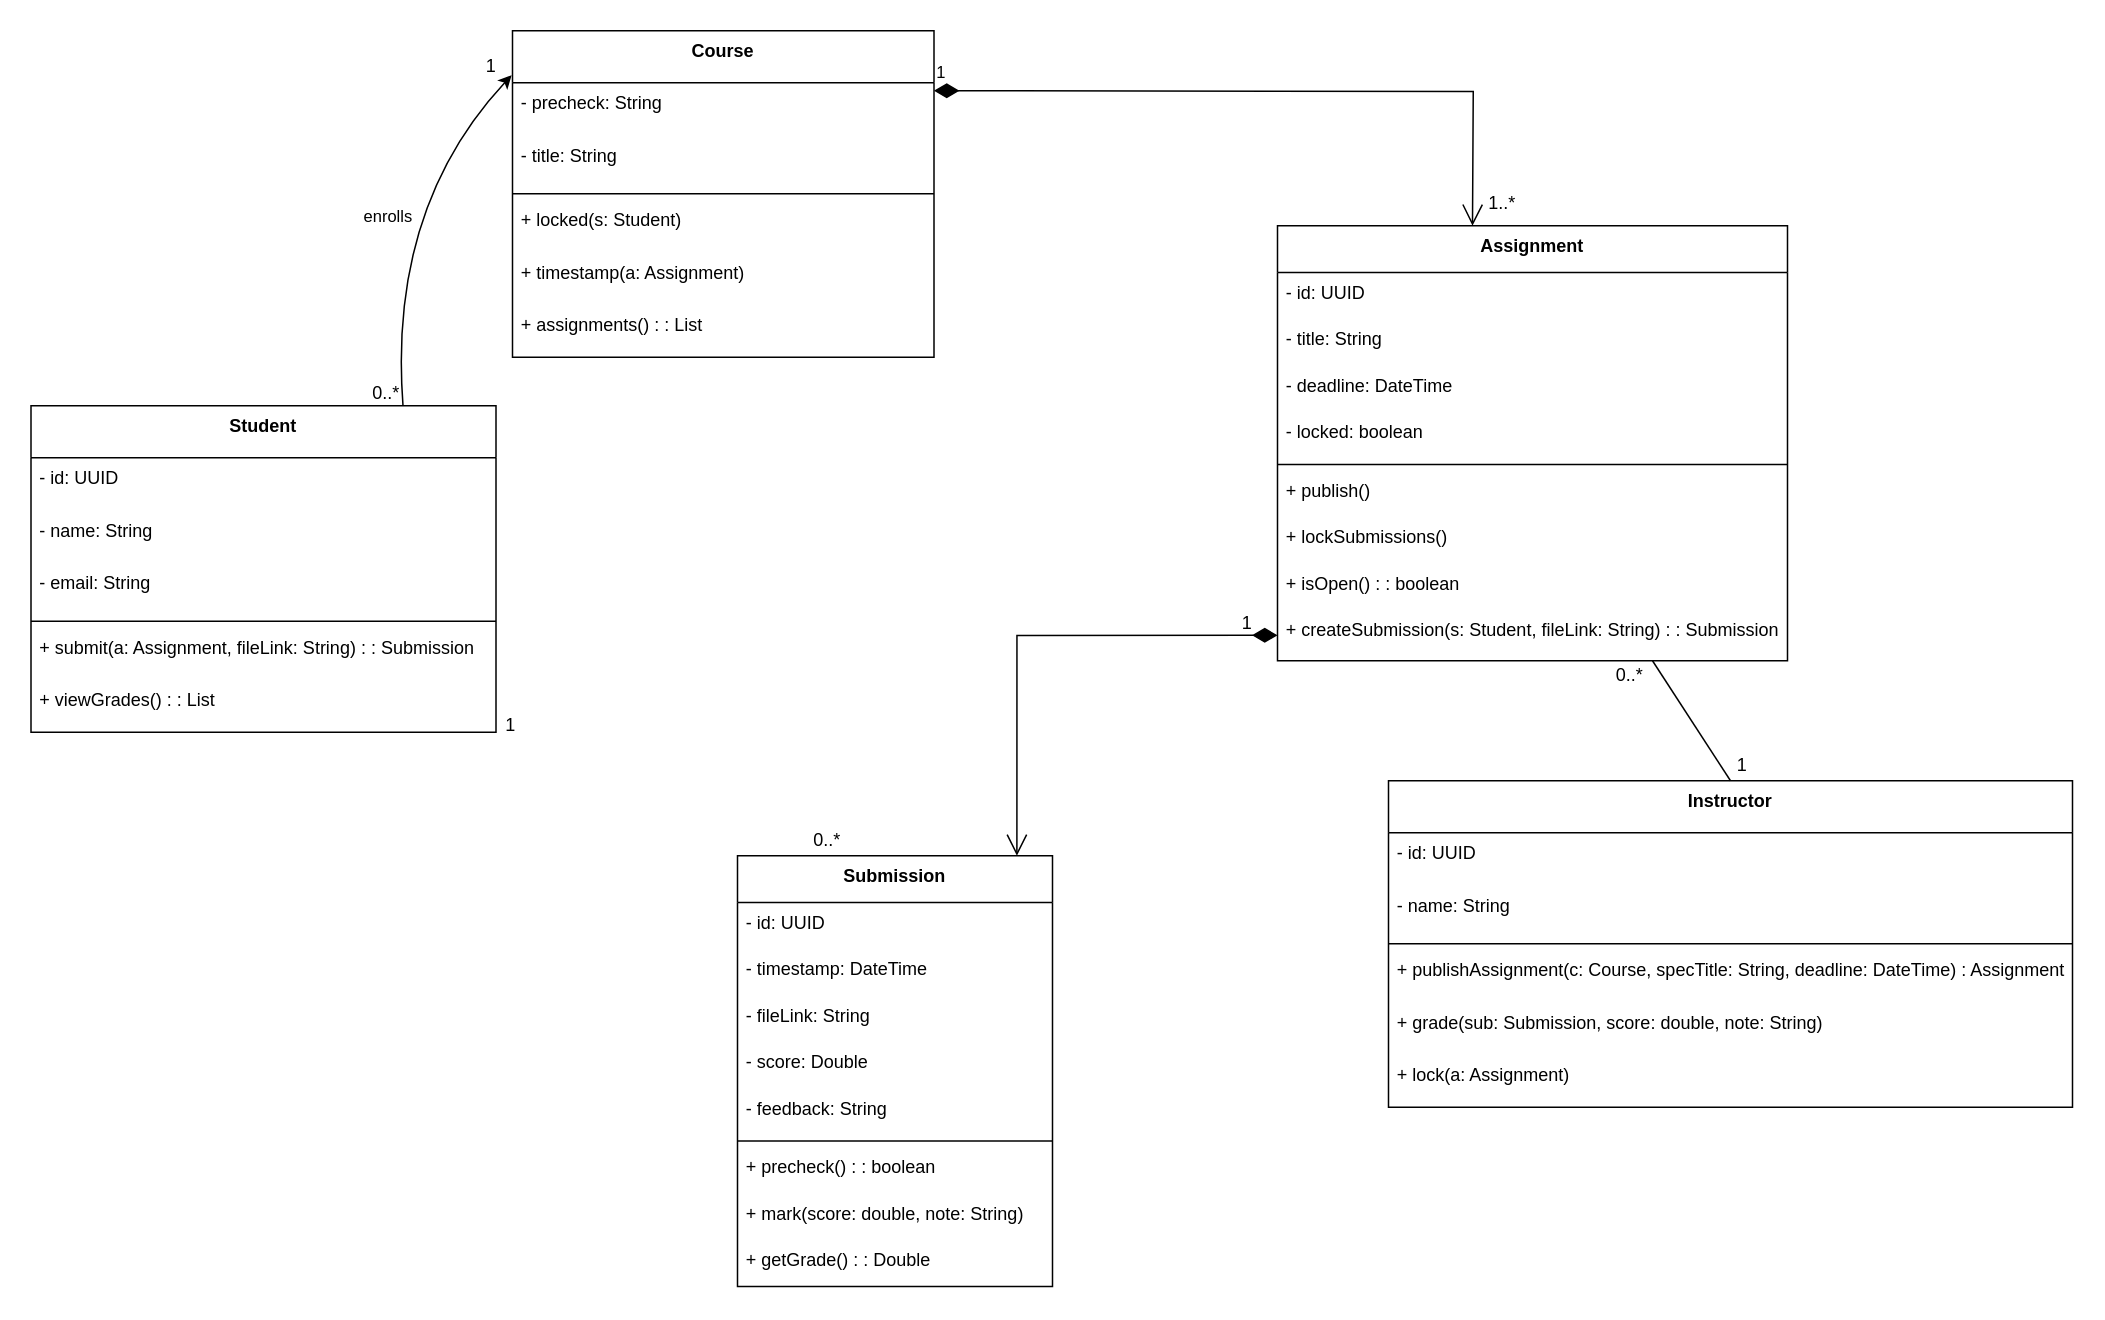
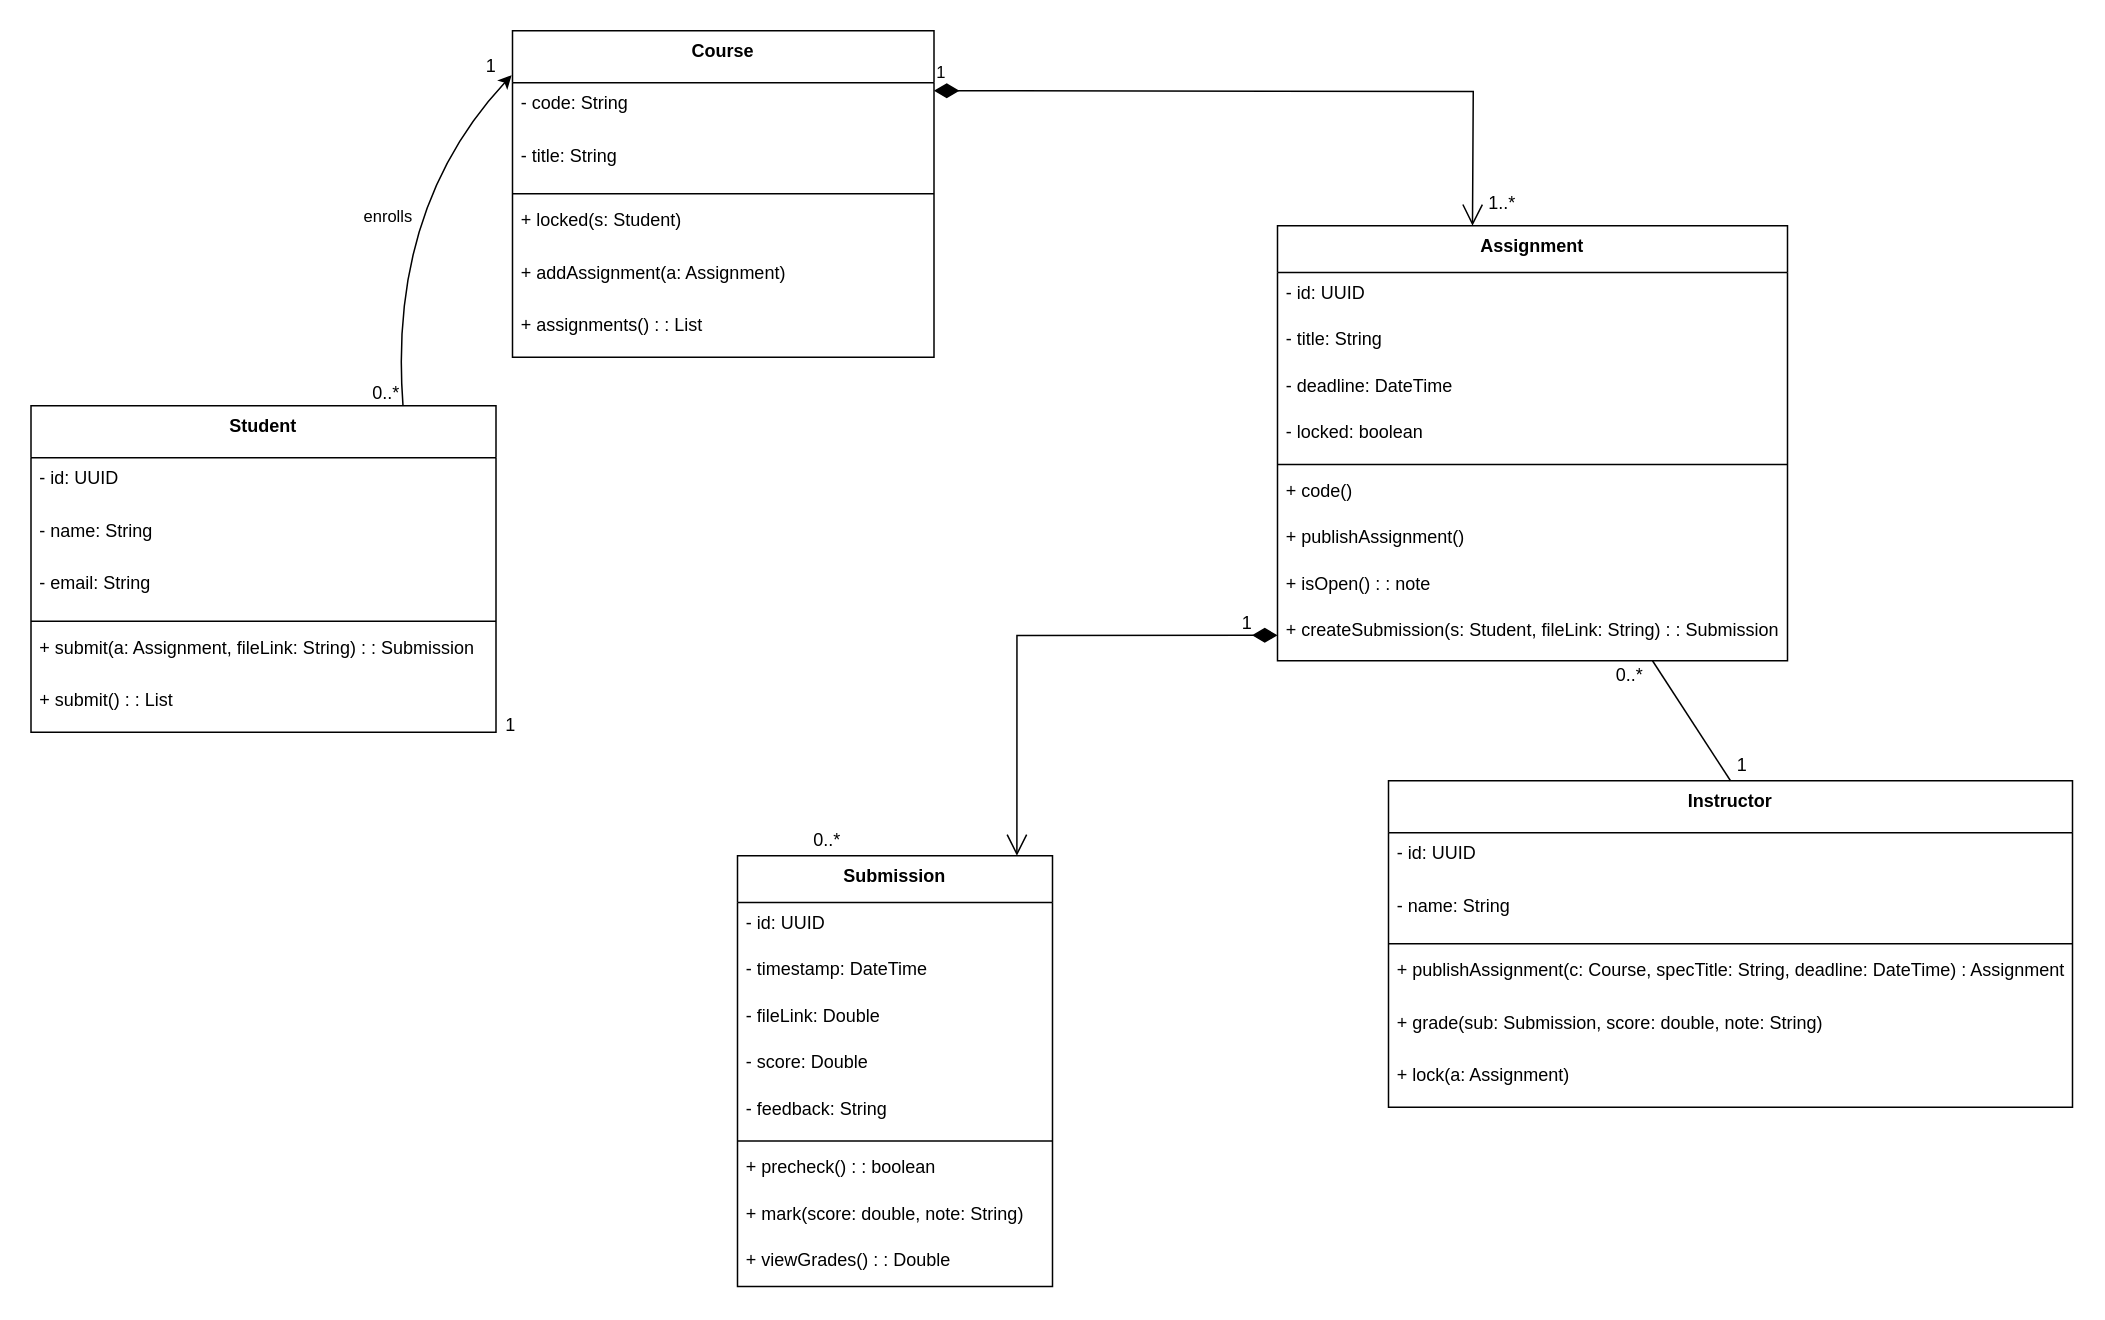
node "- precheck: String": label "- precheck: String" -> "- code: String"
node "+ timestamp(a: Assignment)": label "+ timestamp(a: Assignment)" -> "+ addAssignment(a: Assignment)"
node "+ publish()": label "+ publish()" -> "+ code()"
node "+ lockSubmissions()": label "+ lockSubmissions()" -> "+ publishAssignment()"
node "+ isOpen() : : boolean": label "+ isOpen() : : boolean" -> "+ isOpen() : : note"
node "+ viewGrades() : : List": label "+ viewGrades() : : List" -> "+ submit() : : List"
node "- fileLink: String": label "- fileLink: String" -> "- fileLink: Double"
node "+ getGrade() : : Double": label "+ getGrade() : : Double" -> "+ viewGrades() : : Double"
